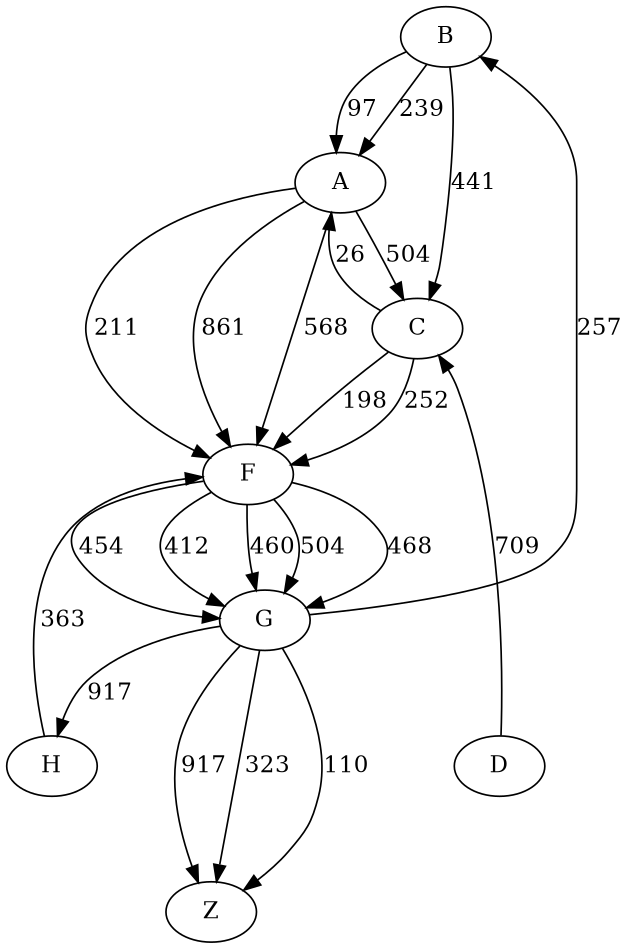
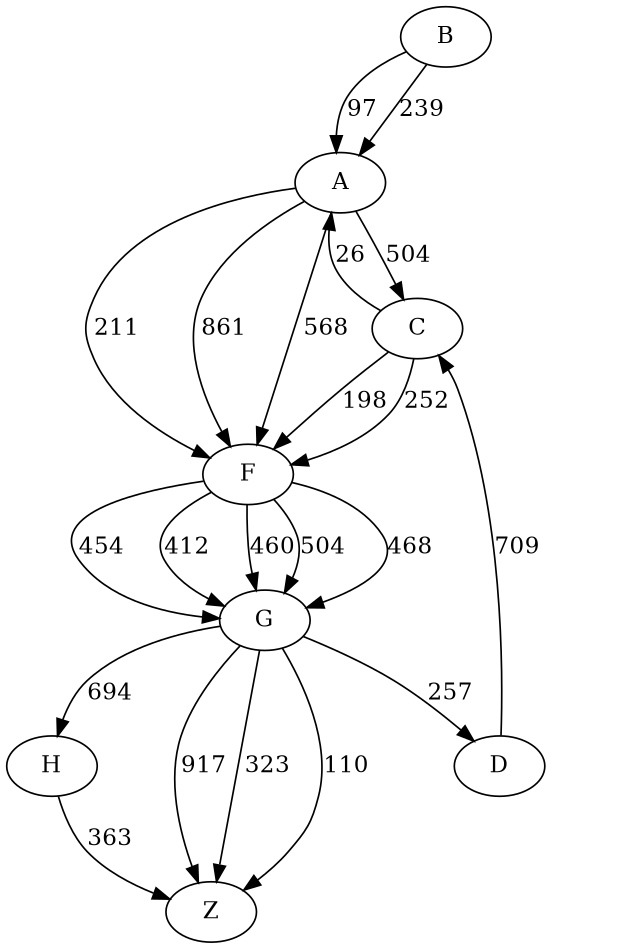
edge "B" -> "C": removed, label "441"
edge "G" -> "B": now "G" -> "D"
edge "H" -> "F": now "H" -> "Z"
edge "G" -> "H": label "917" -> "694"
